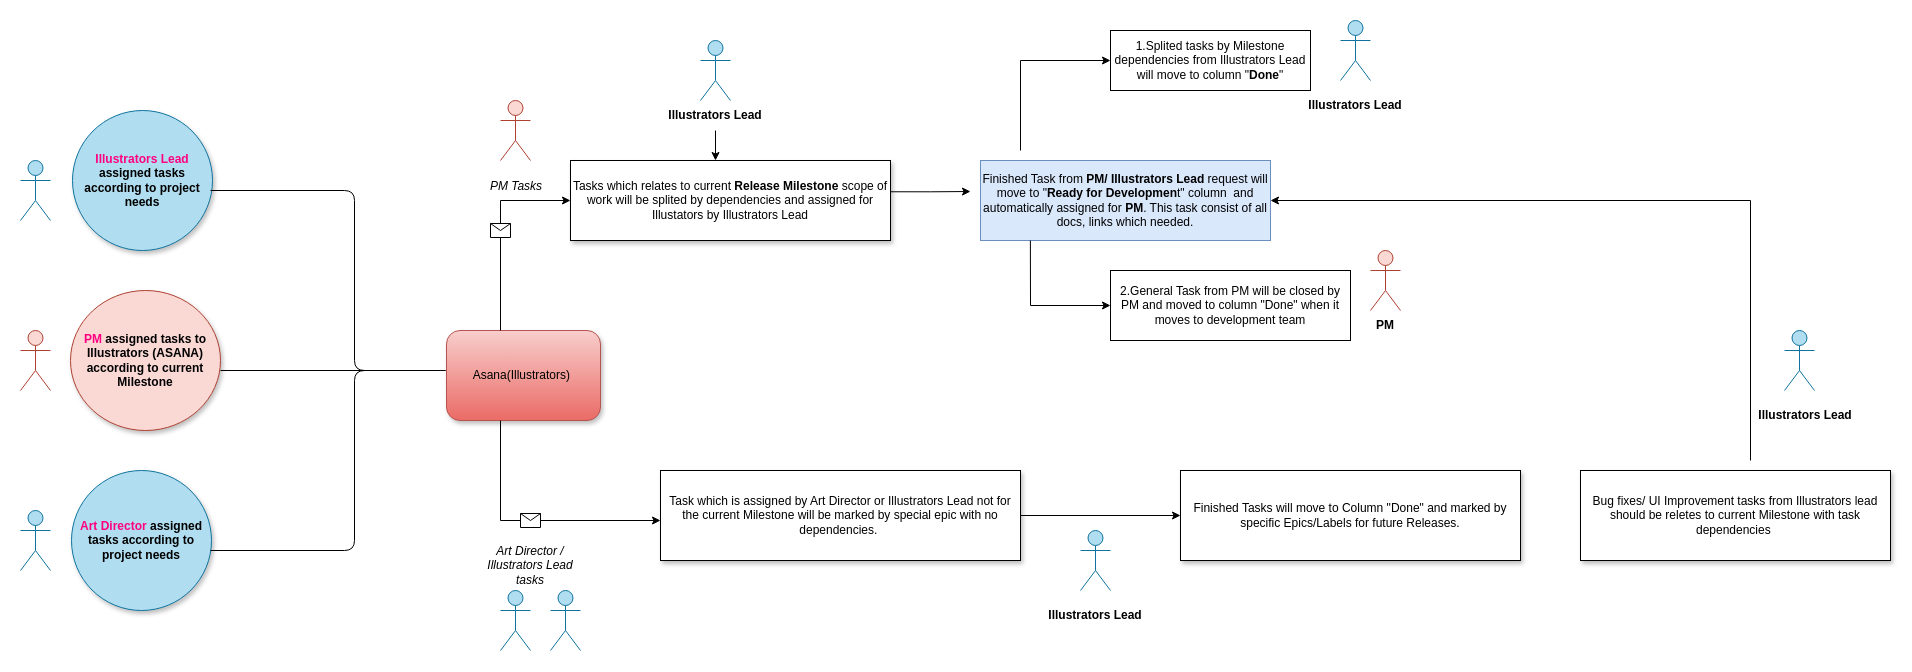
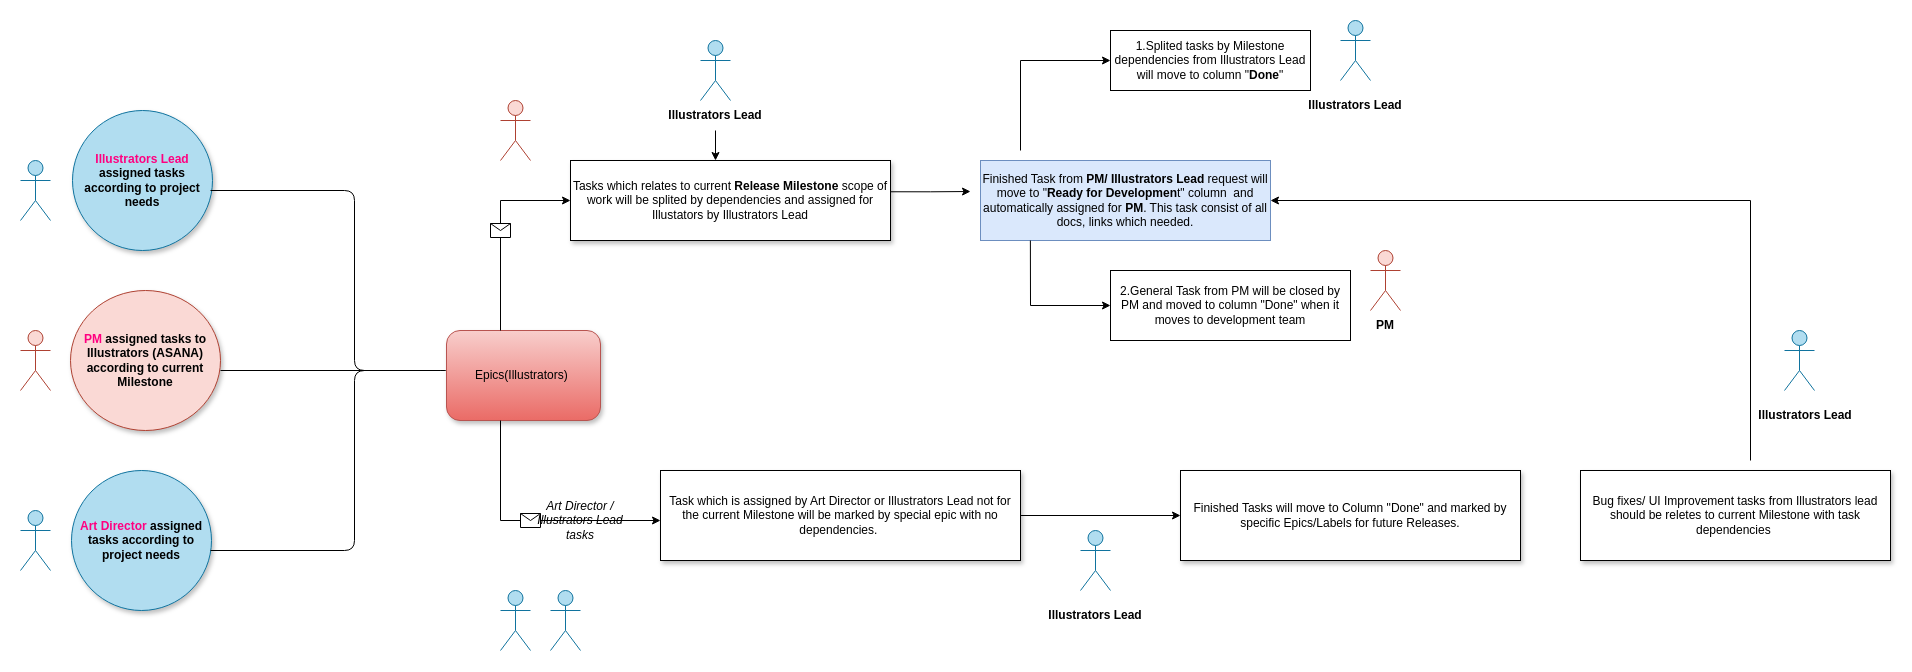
node "PM Tasks": removed
node "Asana(Illustrators)": label "Asana(Illustrators)" -> "Epics(Illustrators)"
node "Art Director / Illustrators Lead tasks": moved (531, 566) -> (581, 521)
